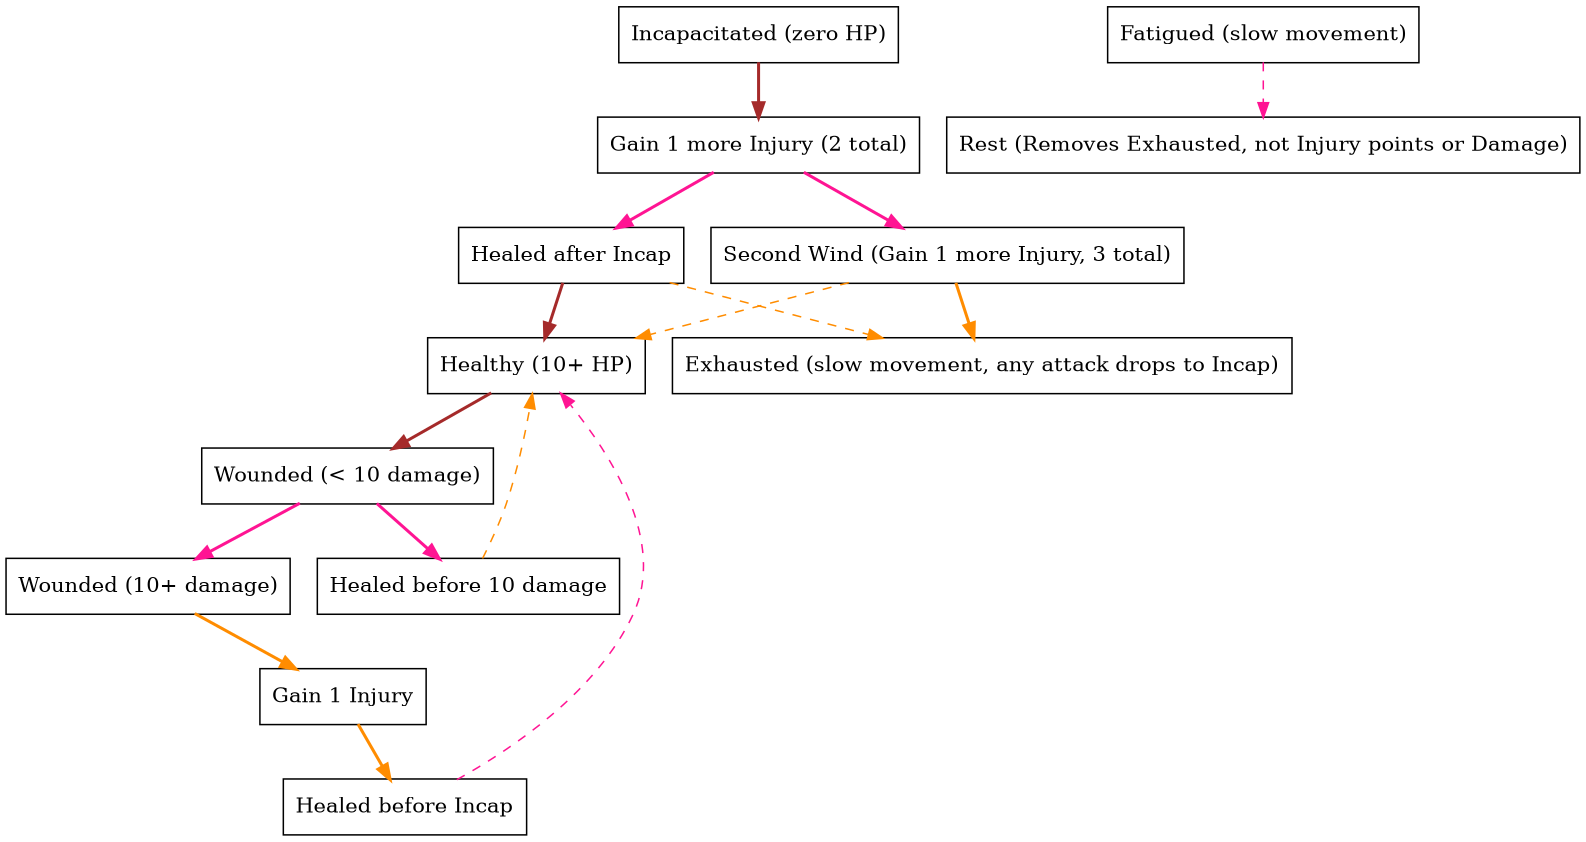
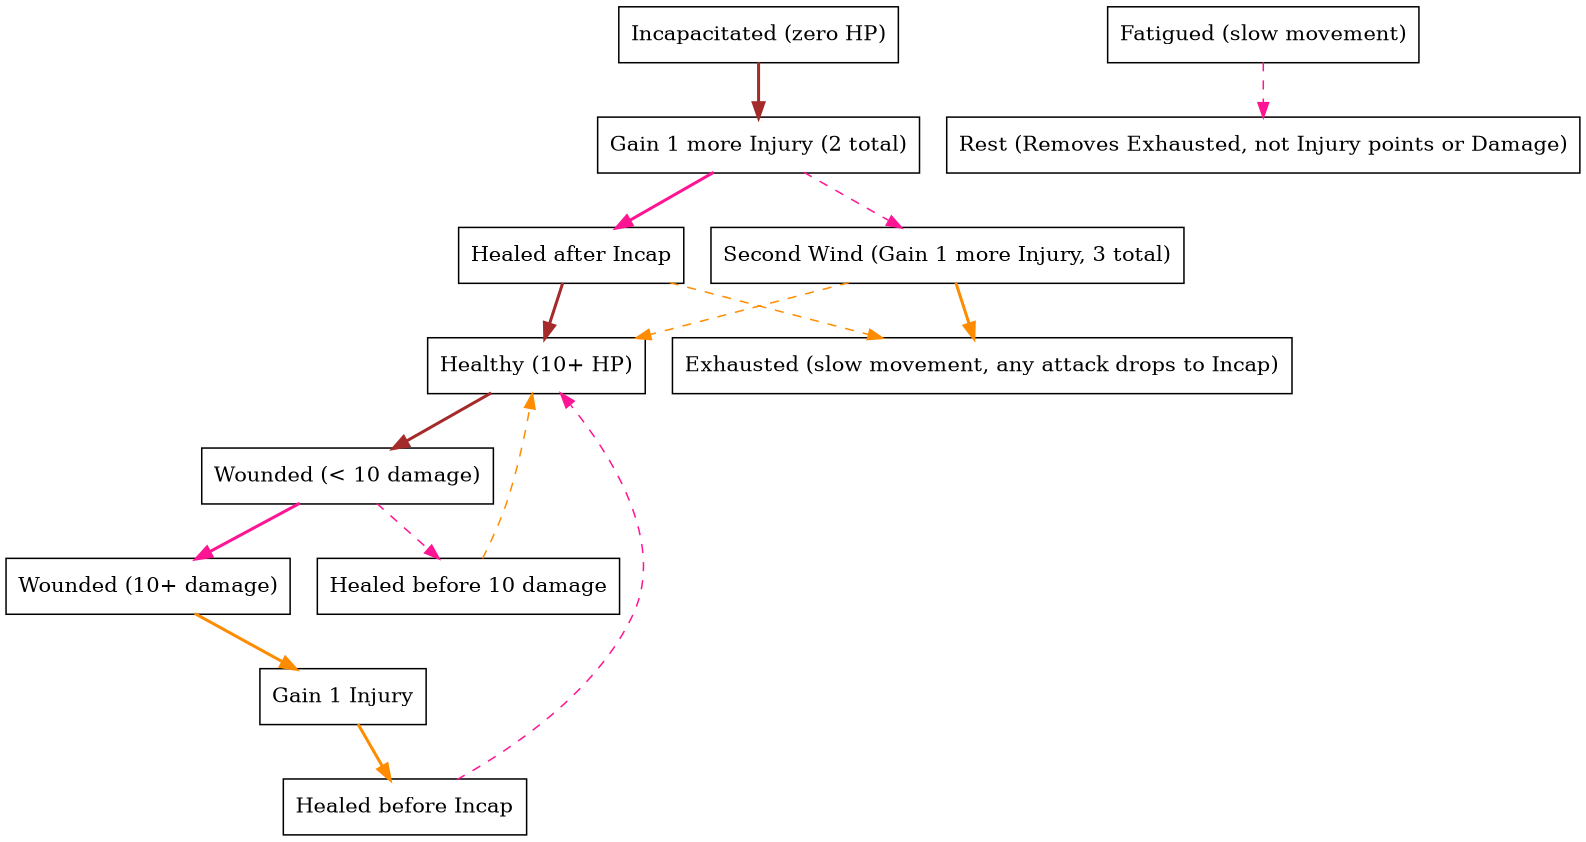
edge "Gain 1 more Injury (2 total)" -> "Second Wind (Gain 1 more Injury, 3 total)": style bold -> dashed
edge "Wounded (< 10 damage)" -> "Healed before 10 damage": style bold -> dashed
